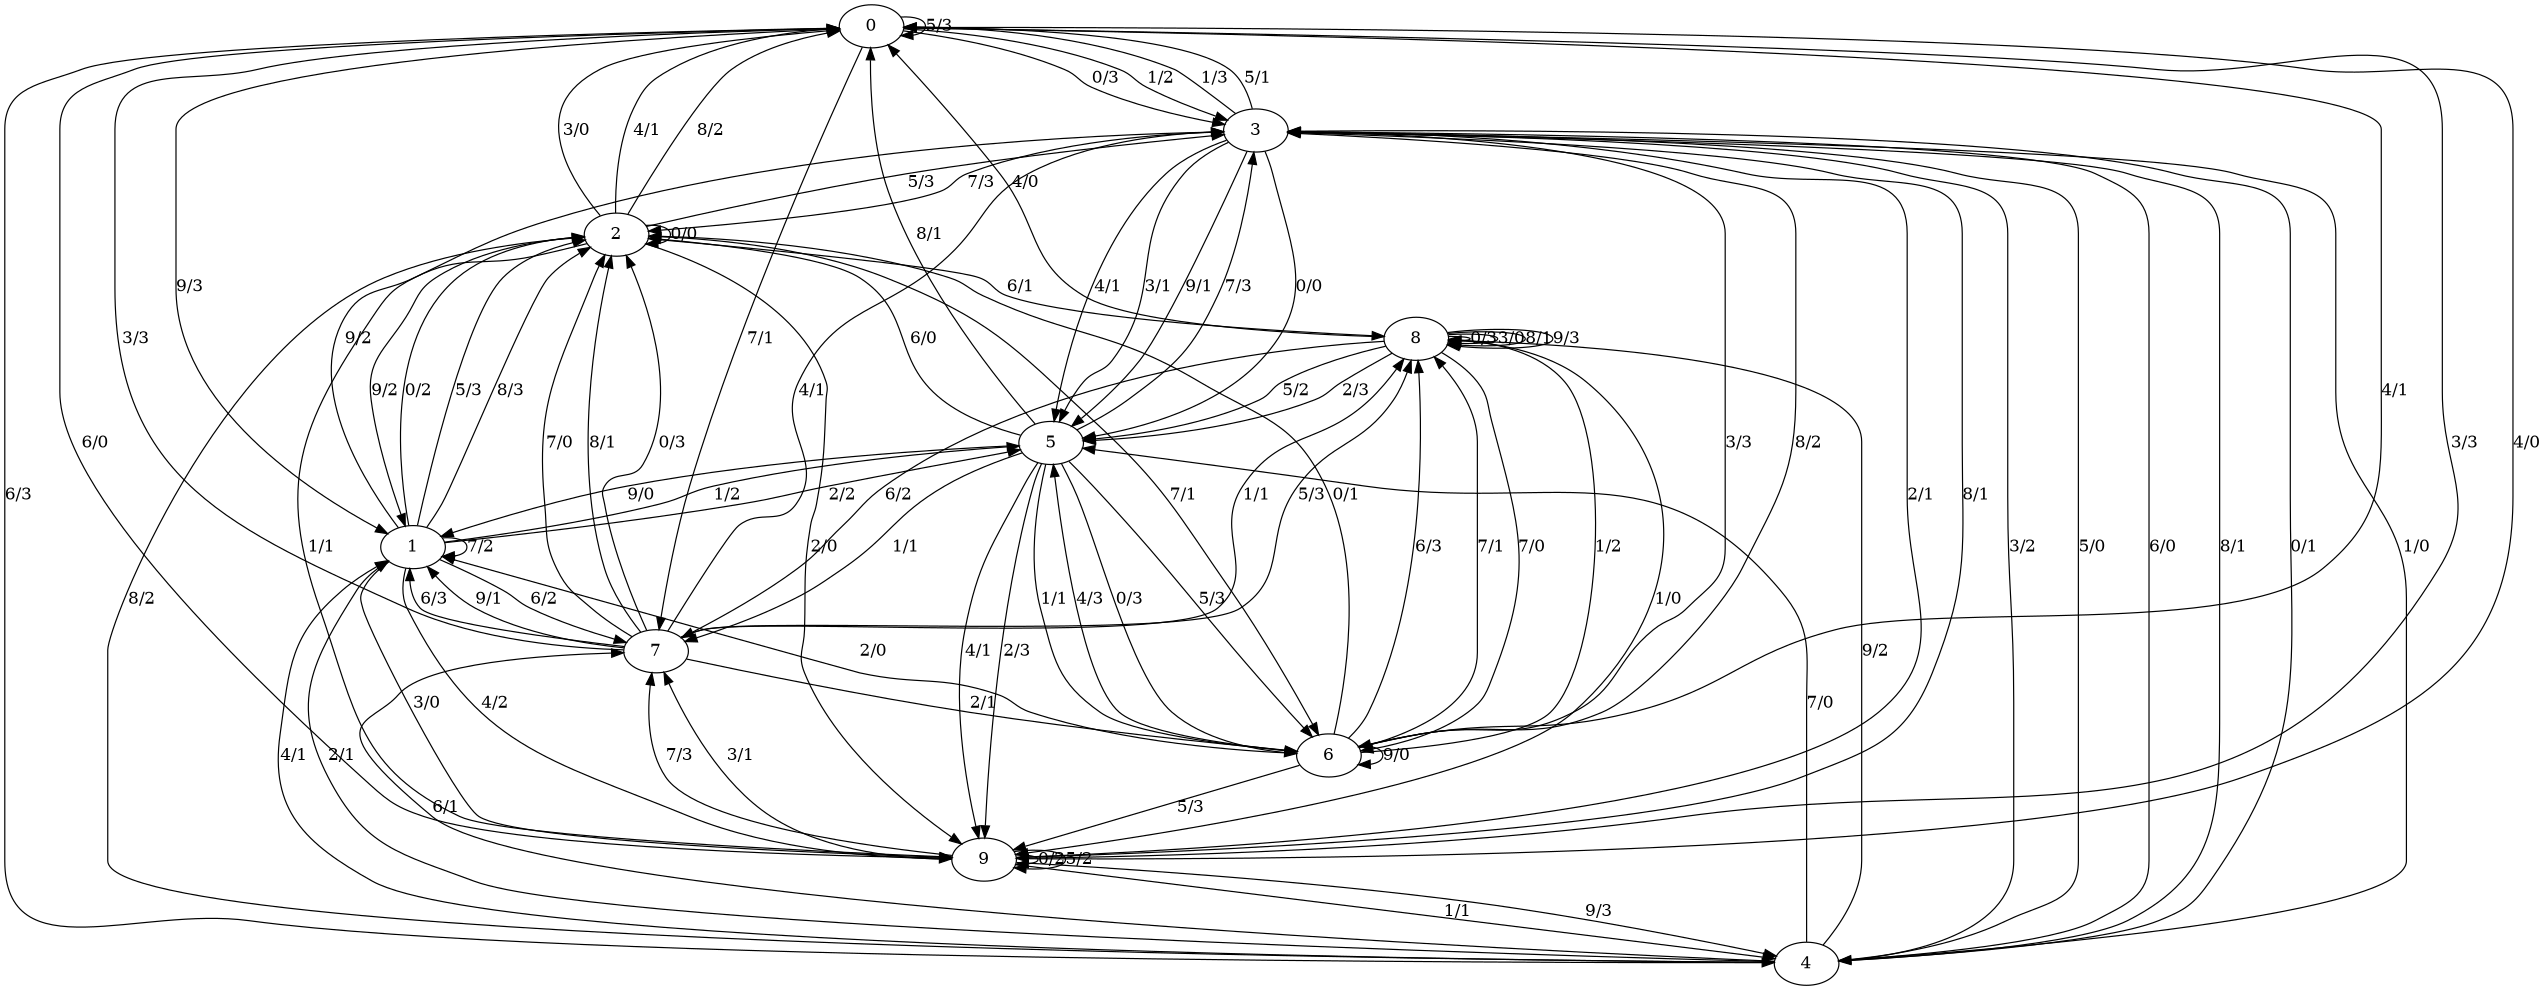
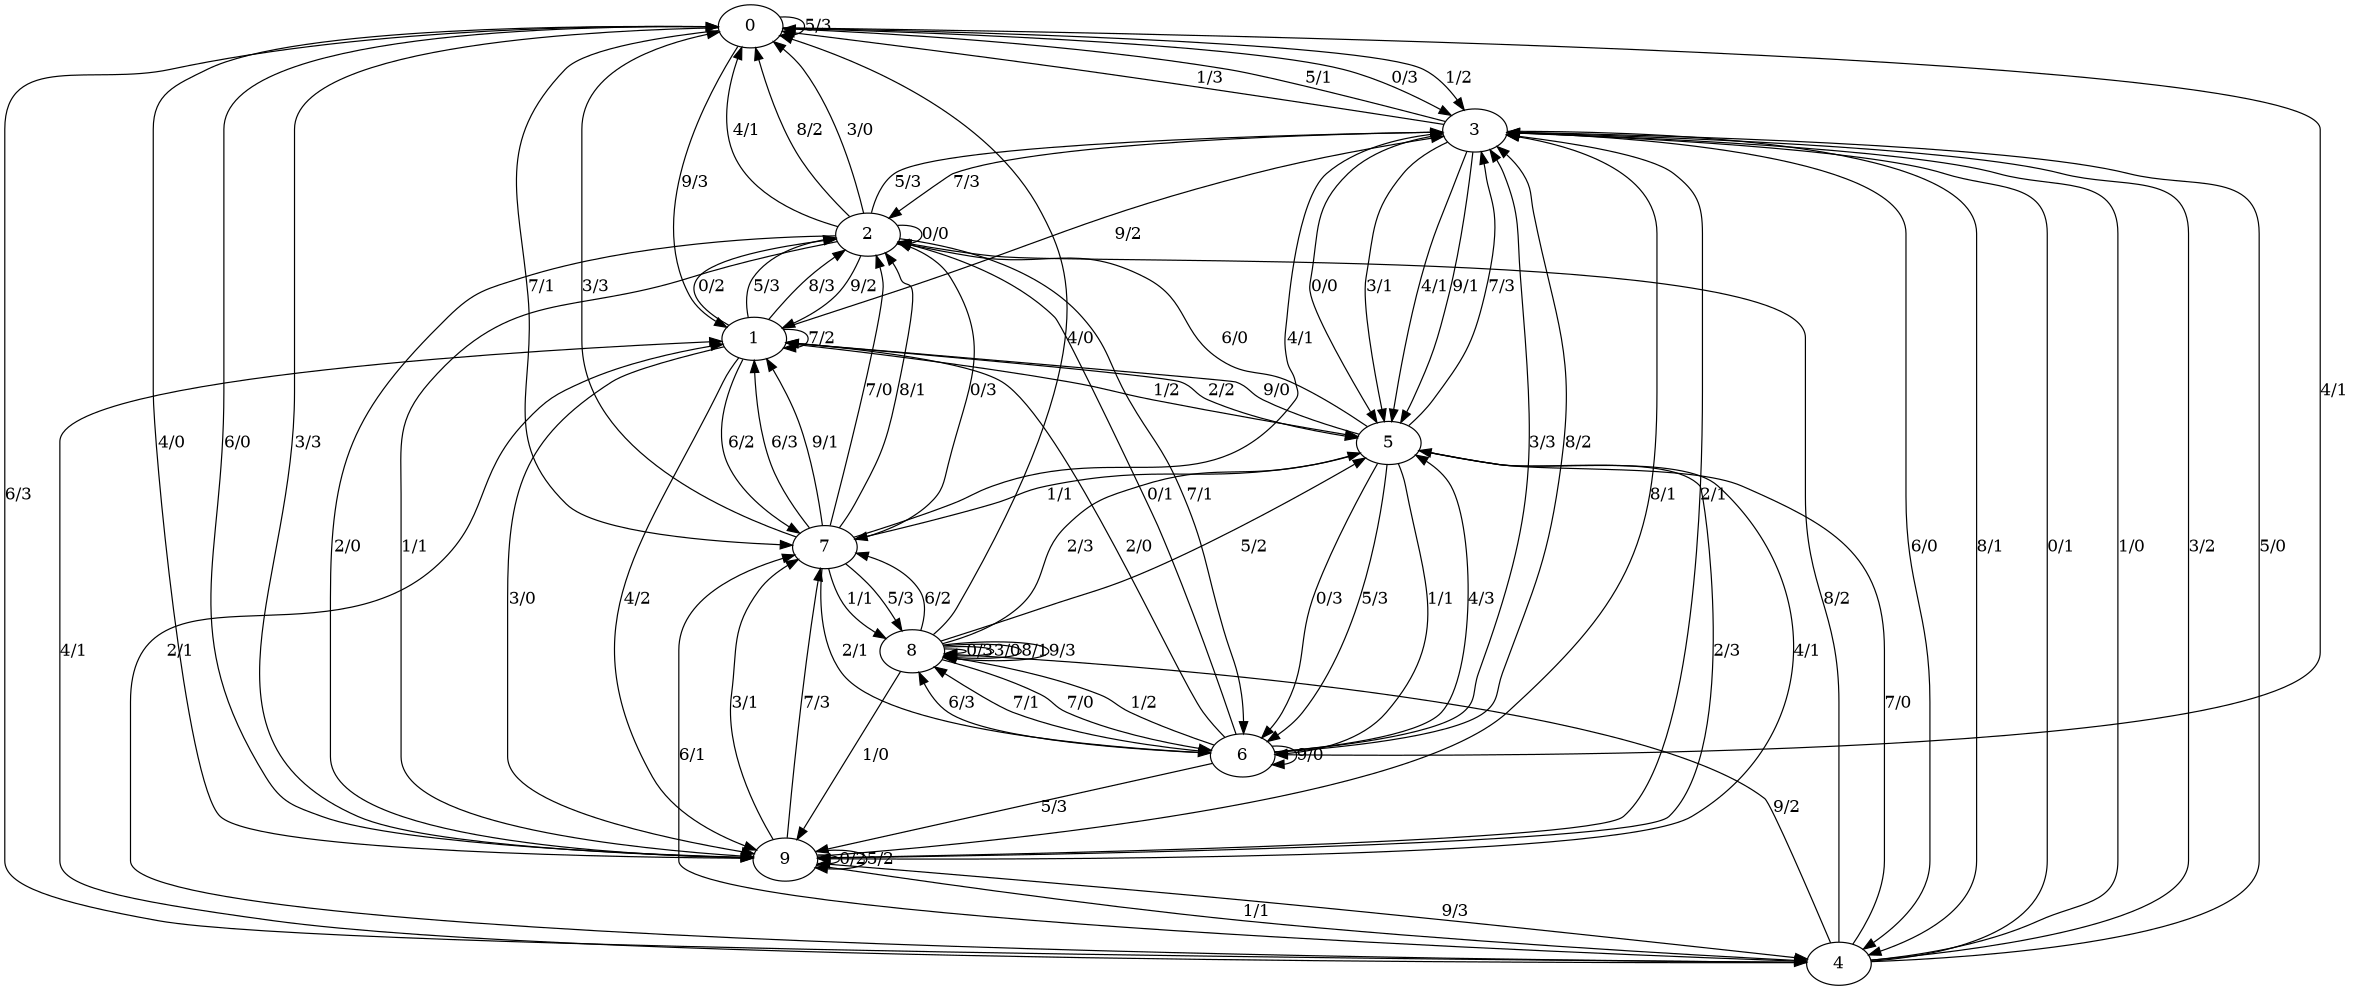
edge "5" -> "0": removed, label "8/1"
edge "2" -> "8": removed, label "6/1"
